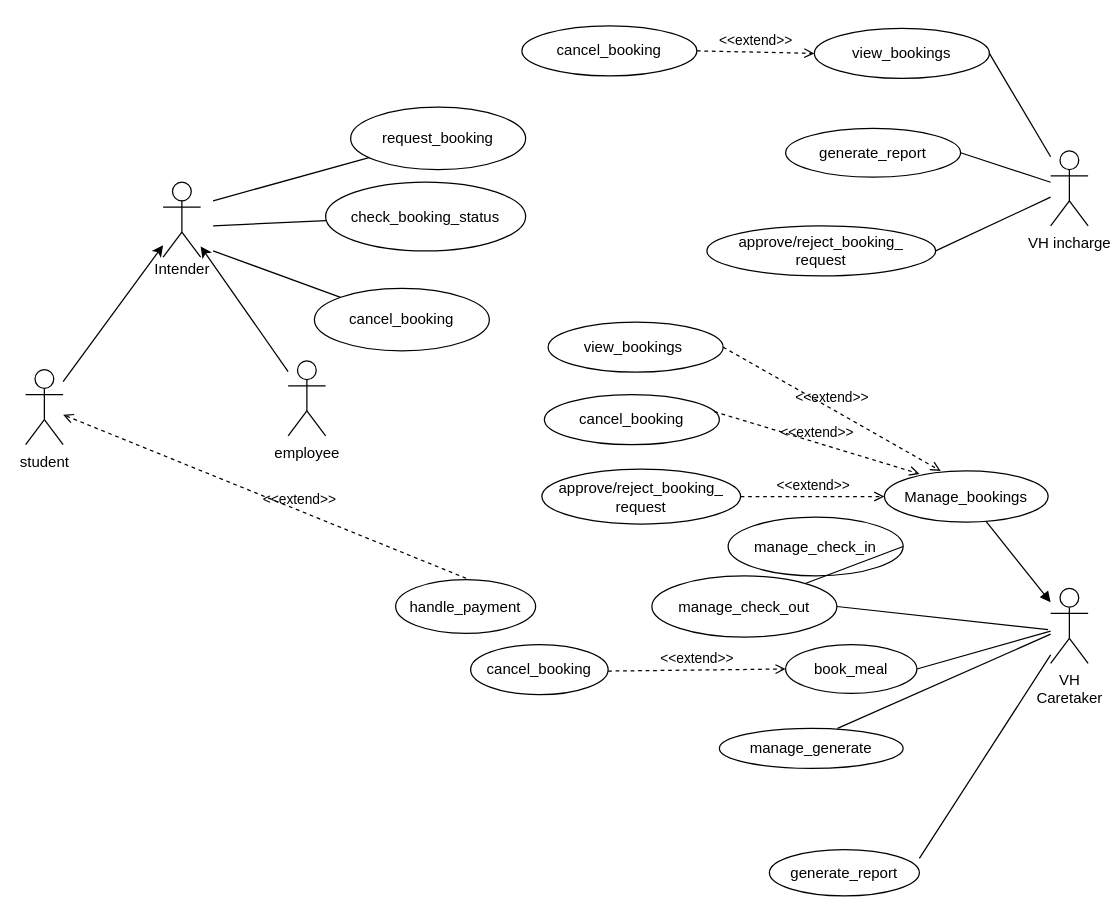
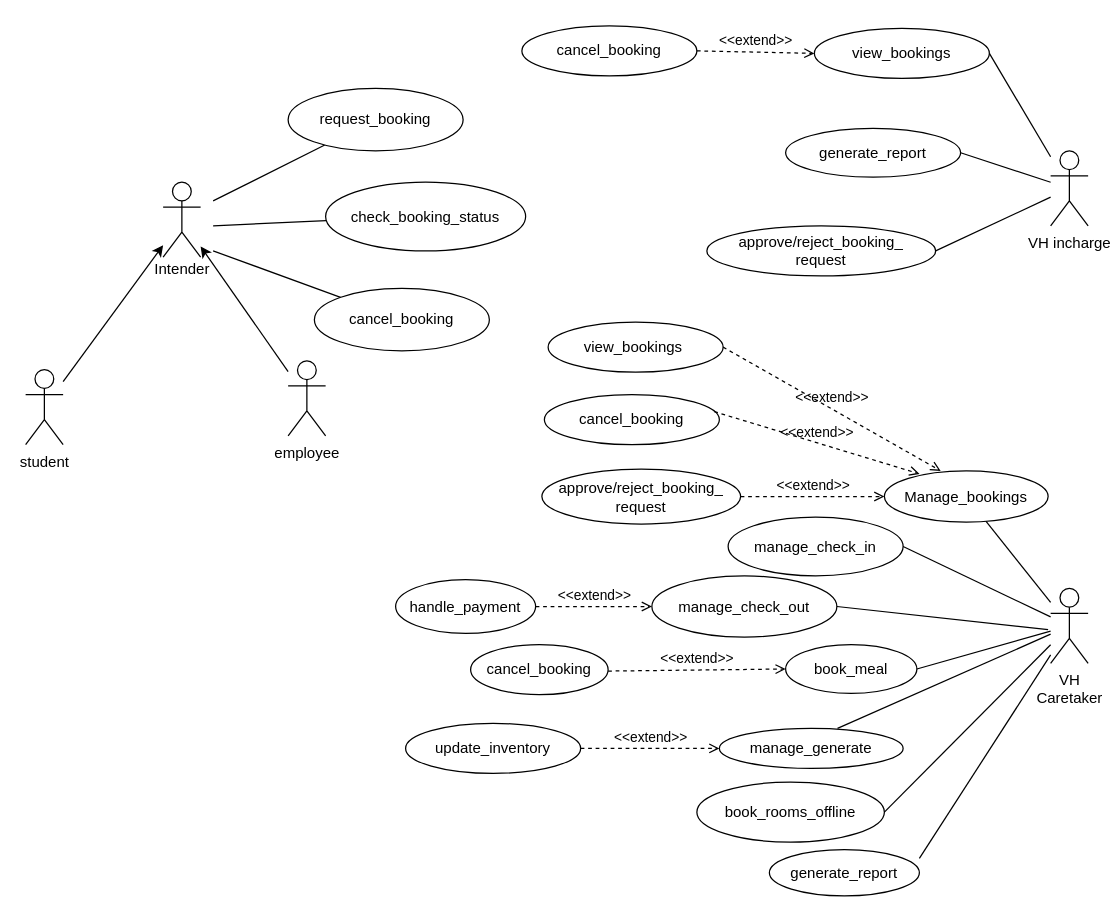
node "request_booking": moved (438, 138) -> (376, 119)
edge "handle_payment" -> "student": now "handle_payment" -> "manage_check_out"
edge "manage_check_in" -- "manage_check_out": now "manage_check_in" -- "VH Caretaker"
edge "Manage_bookings" -> "VH Caretaker": arrowhead block -> none
edge "VH Caretaker" -- "book_rooms_offline": added
node "update_inventory": added
edge "update_inventory" -> "manage_generate": added, label "<<extend>>"
node "book_rooms_offline": added
